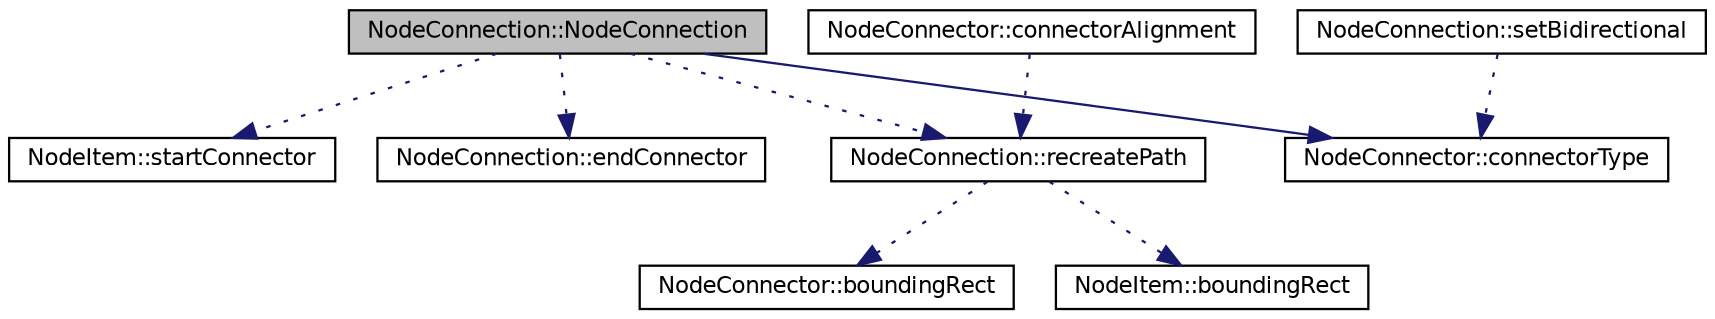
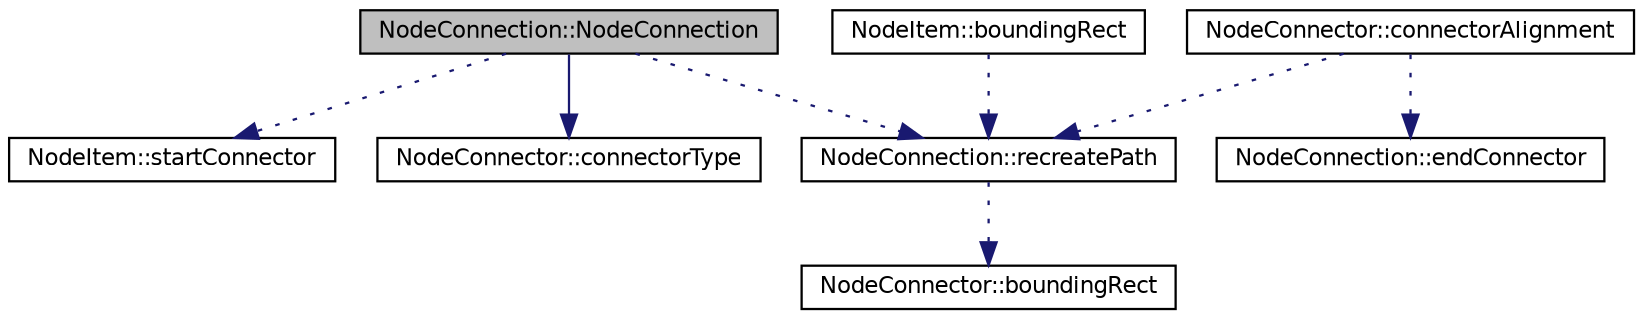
node "NodeConnection::setBidirectional": removed
edge "NodeConnection::NodeConnection" -> "NodeConnection::endConnector": now "NodeConnector::connectorAlignment" -> "NodeConnection::endConnector"
edge "NodeConnection::recreatePath" -> "NodeItem::boundingRect": reversed
